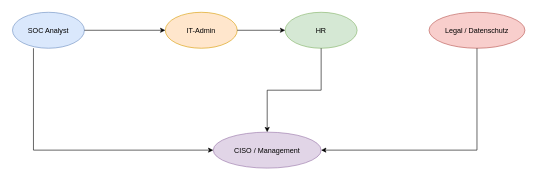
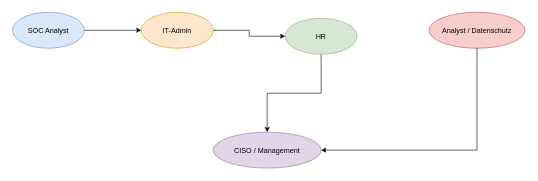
node "IT-Admin": moved (201, 30) -> (177, 30)
node "HR": moved (321, 30) -> (321, 36)
node "Legal / Datenschutz": label "Legal / Datenschutz" -> "Analyst / Datenschutz"
edge "SOC Analyst" -> "CISO / Management": removed
